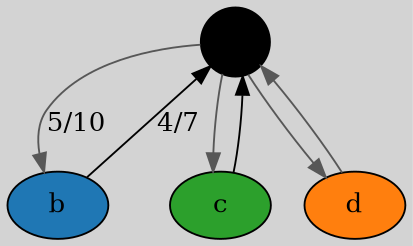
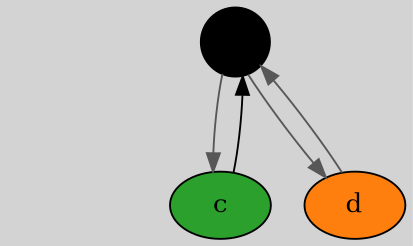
node "b": removed
